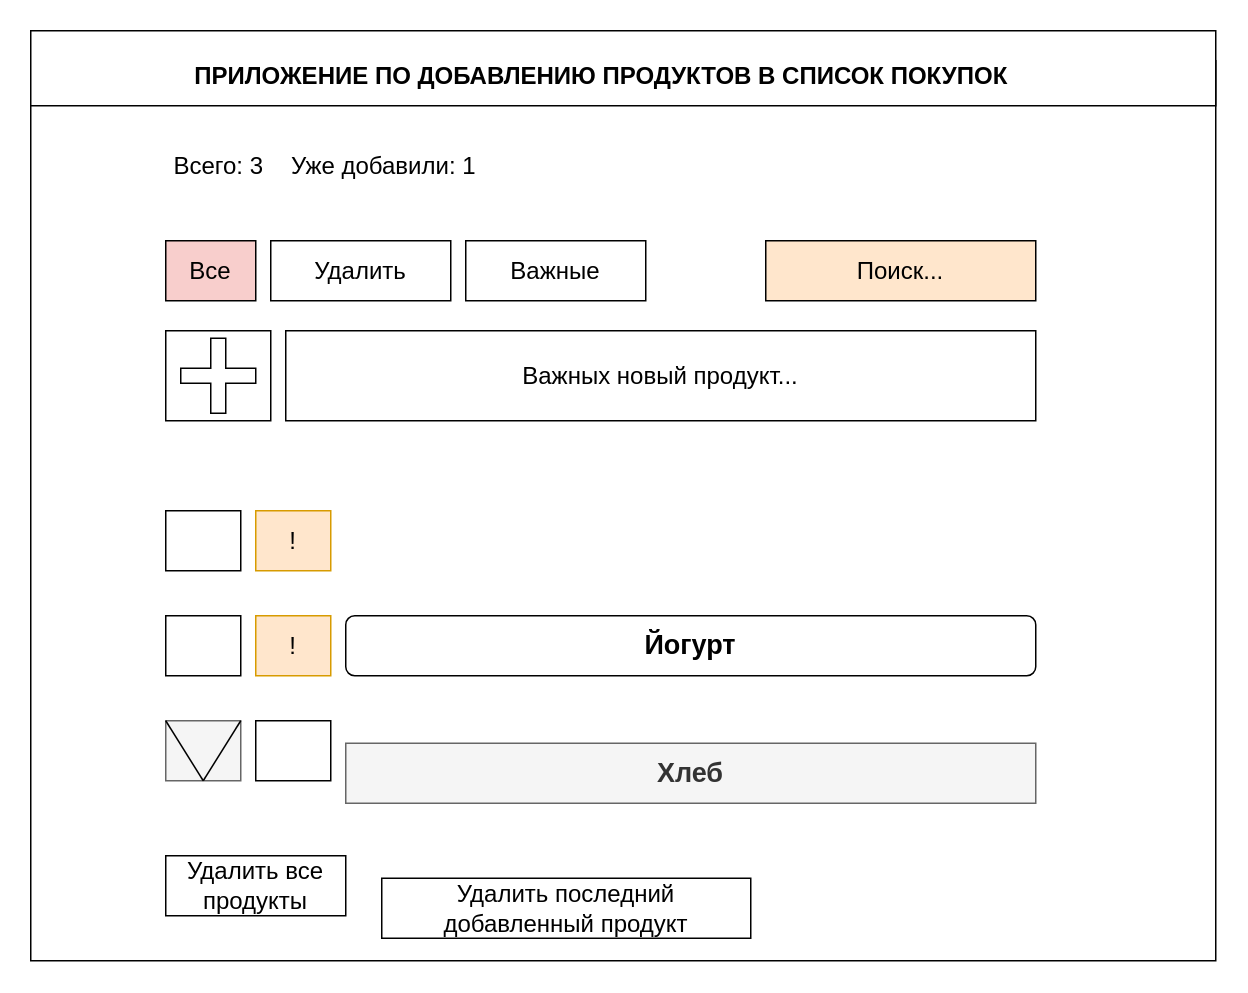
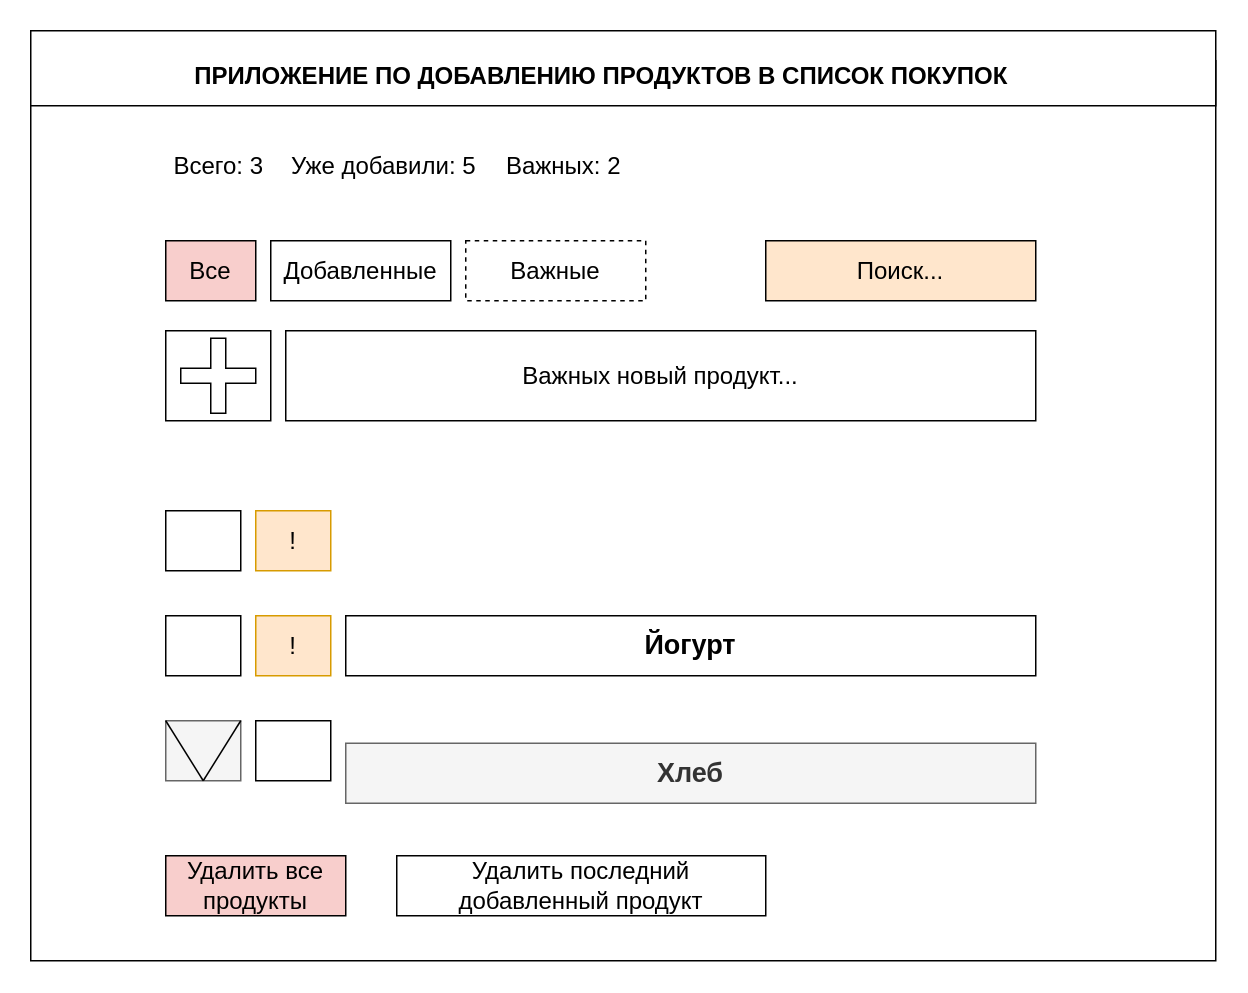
node "Уже добавили: 1": label "Уже добавили: 1" -> "Уже добавили: 5"
node "Важных: 2": added
node "Удалить": label "Удалить" -> "Добавленные"
node "Важные": style solid -> dashed
node "Йогурт": shape rounded rectangle -> rectangle
node "Удалить все продукты": fillcolor #ffffff -> #f8cecc
node "Удалить последний добавленный продукт": moved (566, 908) -> (581, 886)
